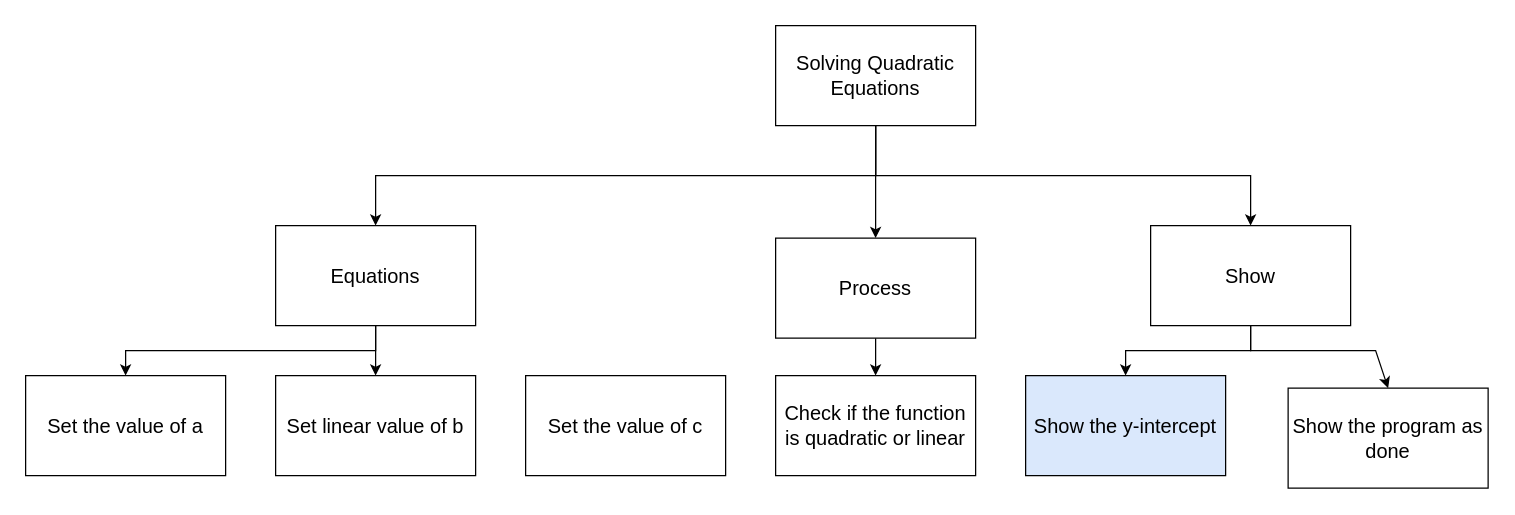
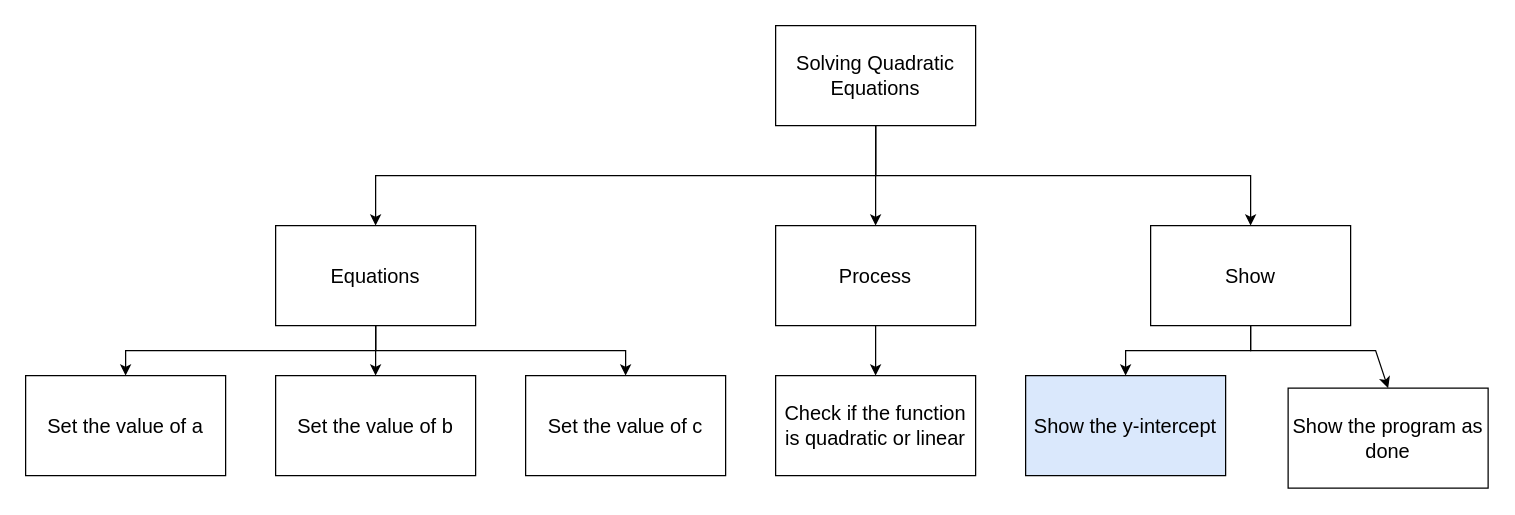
node "Process": moved (876, 288) -> (876, 276)
edge "Equations" -> "Set the value of c": added
node "Set linear value of b": label "Set linear value of b" -> "Set the value of b"
